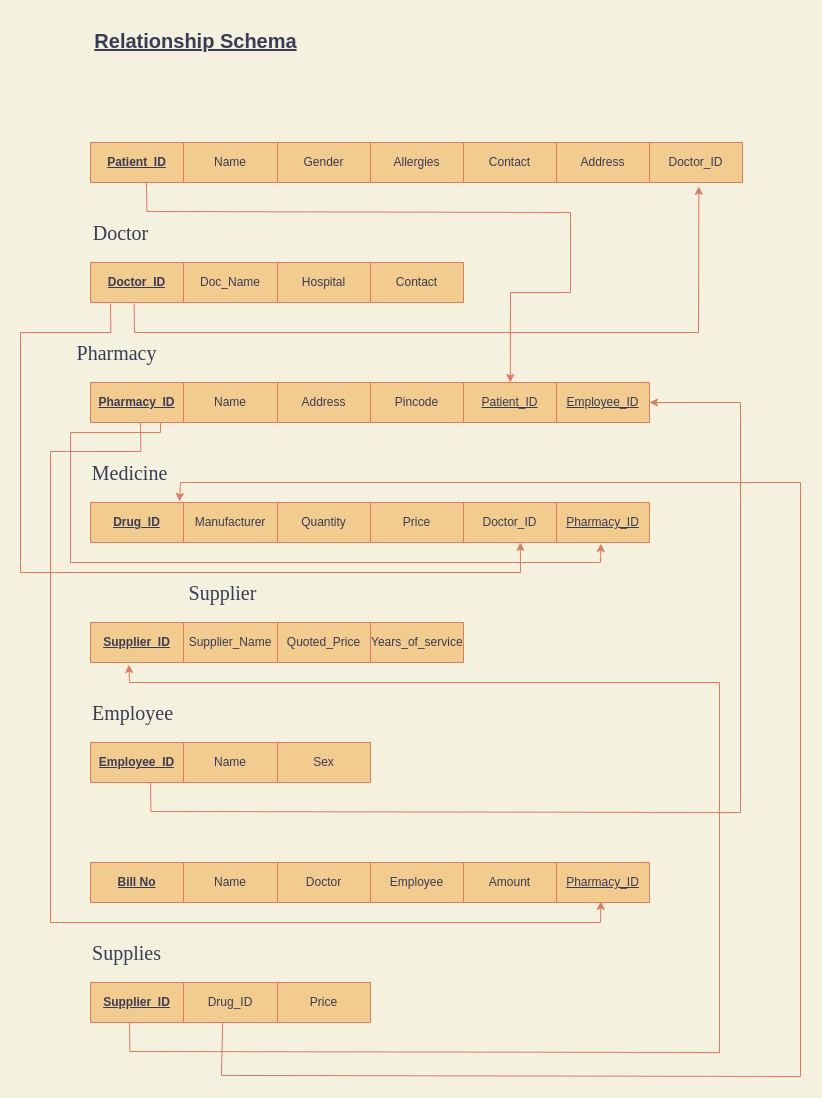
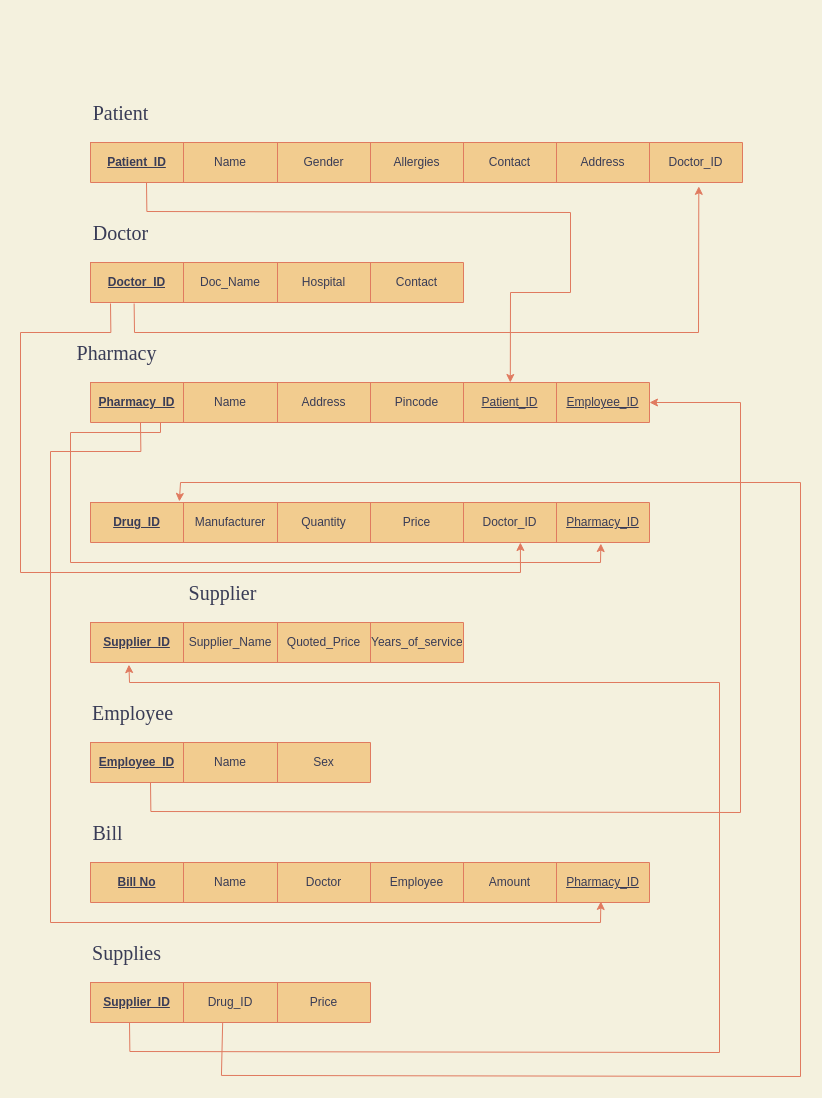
node "Relationship Schema": removed
node "Patient": added
node "Medicine": removed
node "Bill": added
